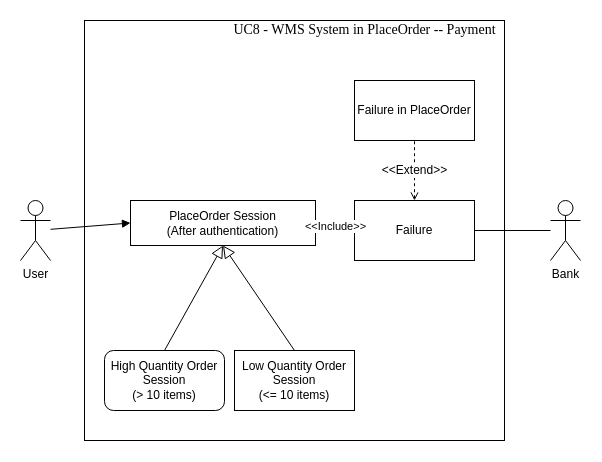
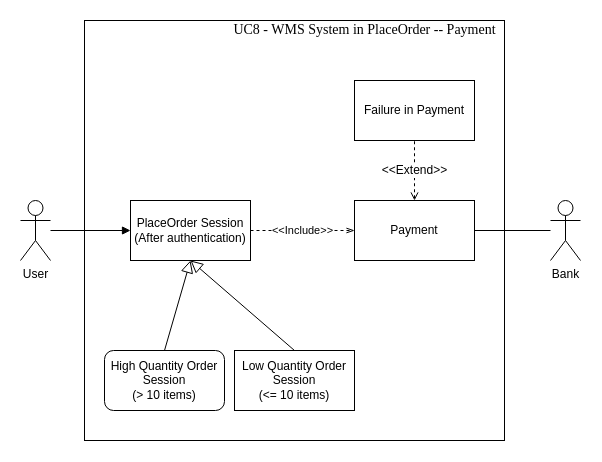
node "Failure in PlaceOrder": label "Failure in PlaceOrder" -> "Failure in Payment"
node "PlaceOrder Session (After authentication)": size 185x45 -> 120x60
node "Failure": label "Failure" -> "Payment"
